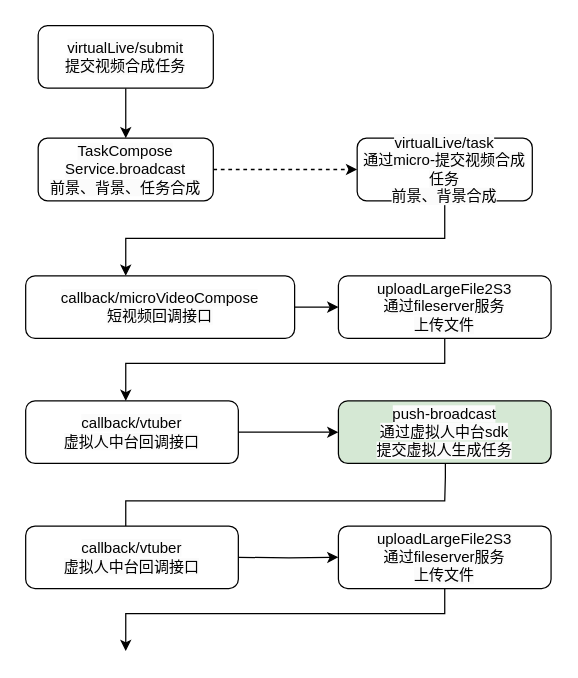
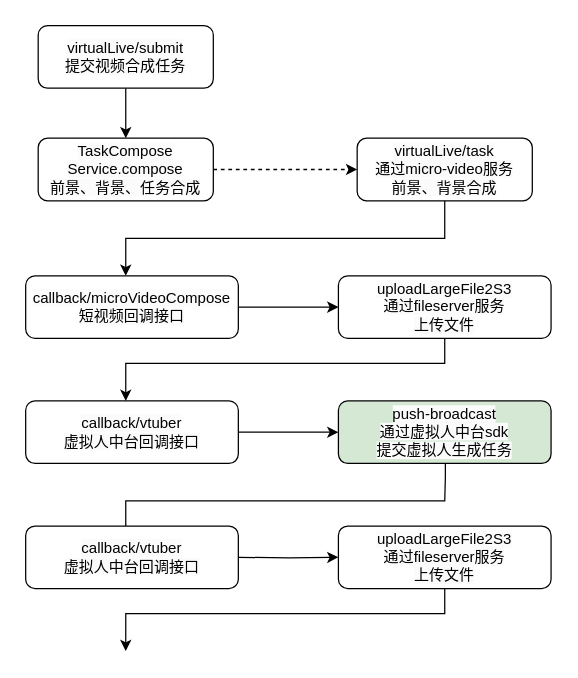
node "TaskCompose Service.broadcast前景、背景、任务合成": label "TaskCompose Service.broadcast前景、背景、任务合成" -> "TaskCompose Service.compose前景、背景、任务合成"
node "virtualLive/task 通过micro-提交视频合成任务 前景、背景合成": label "virtualLive/task 通过micro-提交视频合成任务 前景、背景合成" -> "virtualLive/task 通过micro-video服务 前景、背景合成"
node "callback/microVideoCompose 短视频回调接口": size 269x63 -> 213x63
